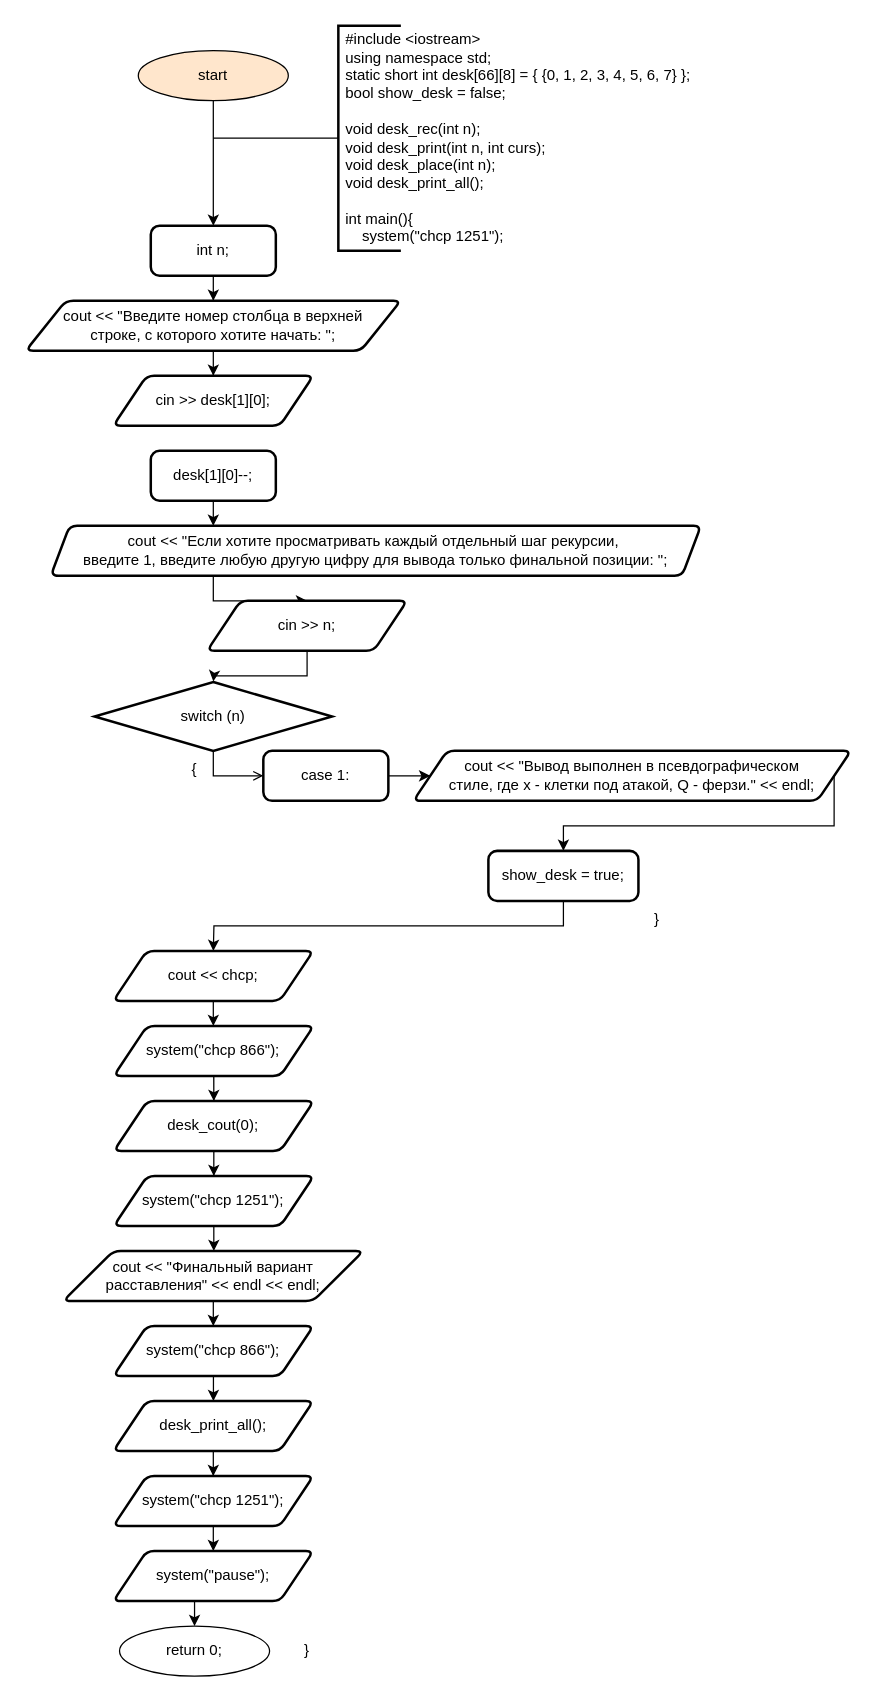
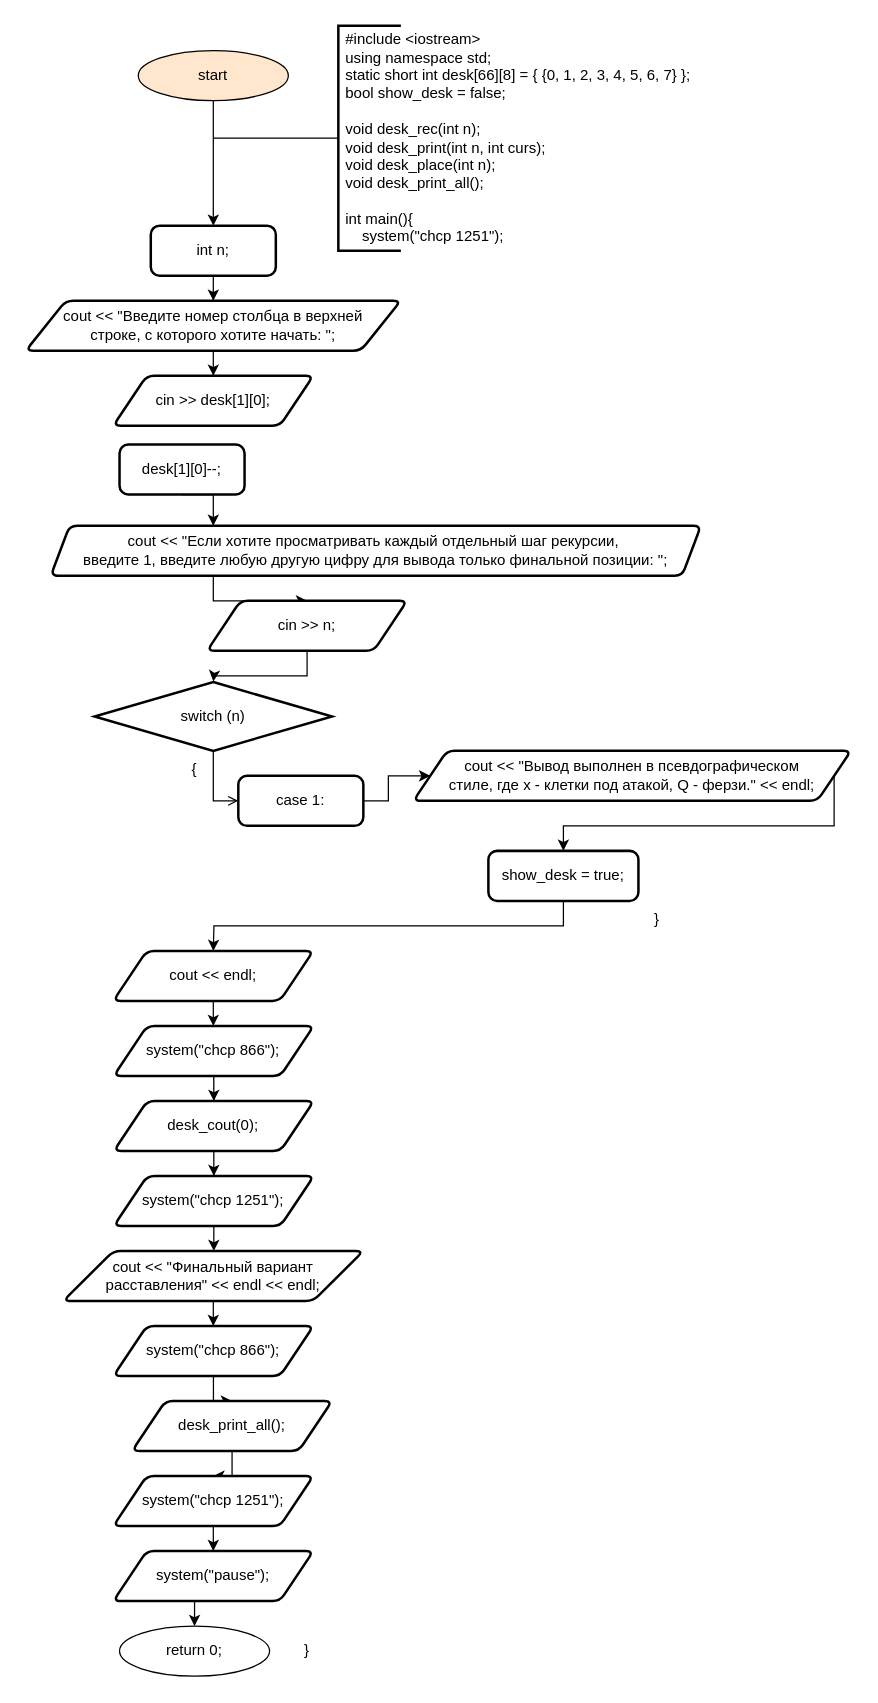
node "desk[1][0]--;": moved (213, 476) -> (182, 469)
node "case 1:": moved (326, 776) -> (301, 801)
node "cout << chcp;": label "cout << chcp;" -> "cout << endl;"
node "desk_print_all();": moved (213, 1426) -> (232, 1426)
